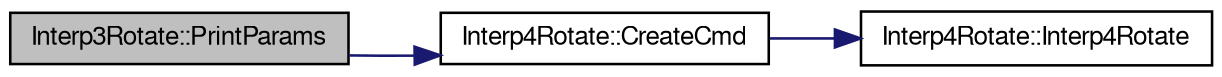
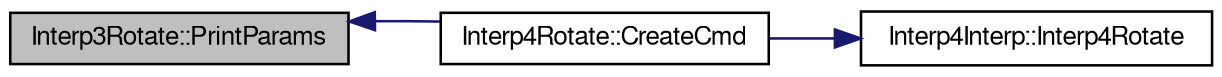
node "Interp4Rotate::Interp4Rotate": label "Interp4Rotate::Interp4Rotate" -> "Interp4Interp::Interp4Rotate"
edge "Interp3Rotate::PrintParams" -> "Interp4Rotate::CreateCmd": reversed
